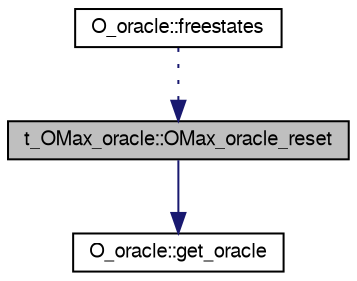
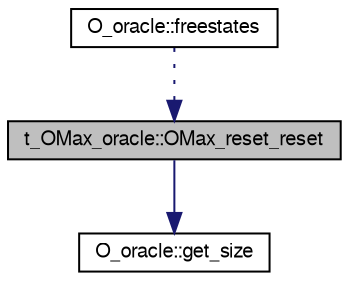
node "t_OMax_oracle::OMax_oracle_reset": label "t_OMax_oracle::OMax_oracle_reset" -> "t_OMax_oracle::OMax_reset_reset"
node "O_oracle::get_oracle": label "O_oracle::get_oracle" -> "O_oracle::get_size"
